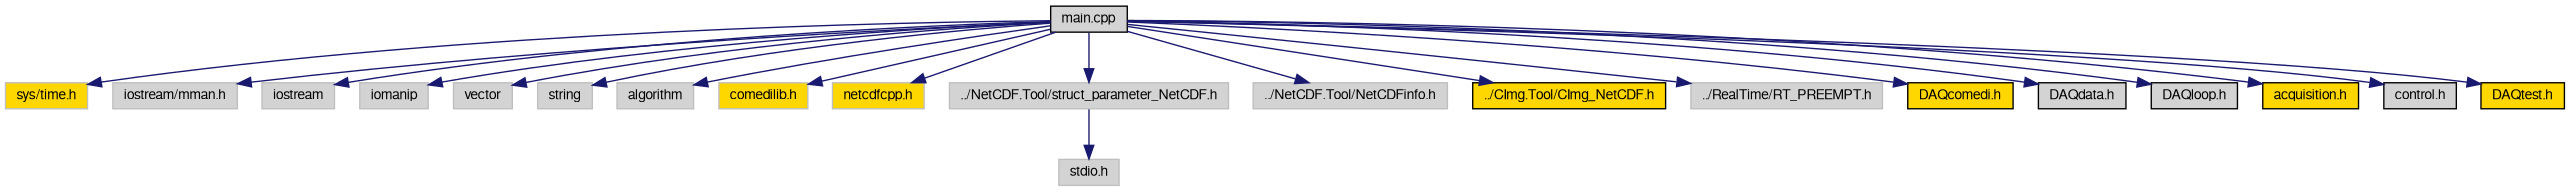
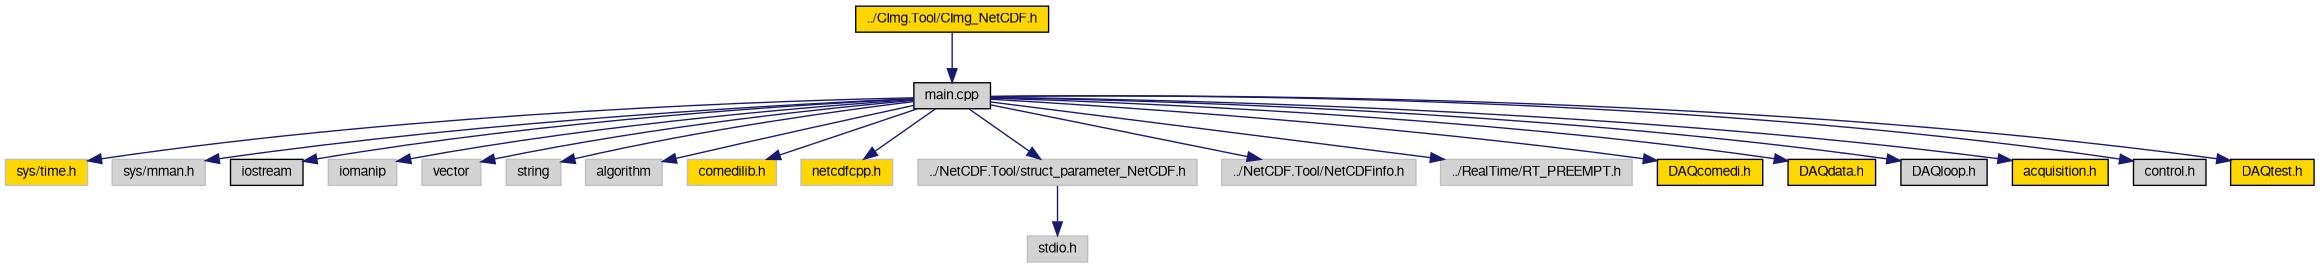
edge "main.cpp" -> "../CImg.Tool/CImg_NetCDF.h": reversed
node "iostream/mman.h": label "iostream/mman.h" -> "sys/mman.h"
node "iostream": color grey75 -> black
node "DAQdata.h": fillcolor lightgrey -> gold
